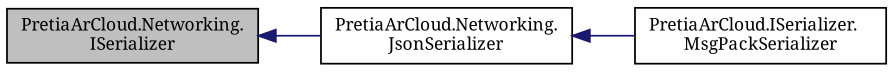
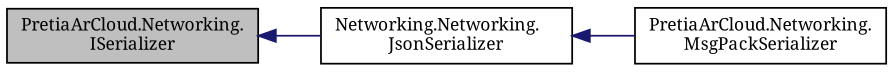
node "PretiaArCloud.Networking. JsonSerializer": label "PretiaArCloud.Networking. JsonSerializer" -> "Networking.Networking. JsonSerializer"
node "PretiaArCloud.ISerializer. MsgPackSerializer": label "PretiaArCloud.ISerializer. MsgPackSerializer" -> "PretiaArCloud.Networking. MsgPackSerializer"
